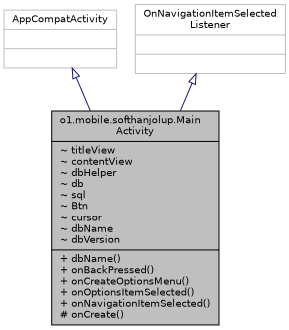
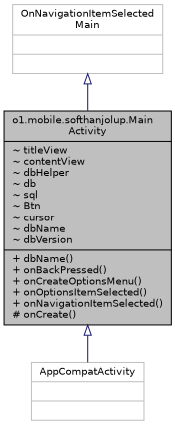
node "OnNavigationItemSelected": text "Listener" -> "Main"
edge "o1.mobile.softhanjolup.Main" -> "AppCompatActivity": reversed
